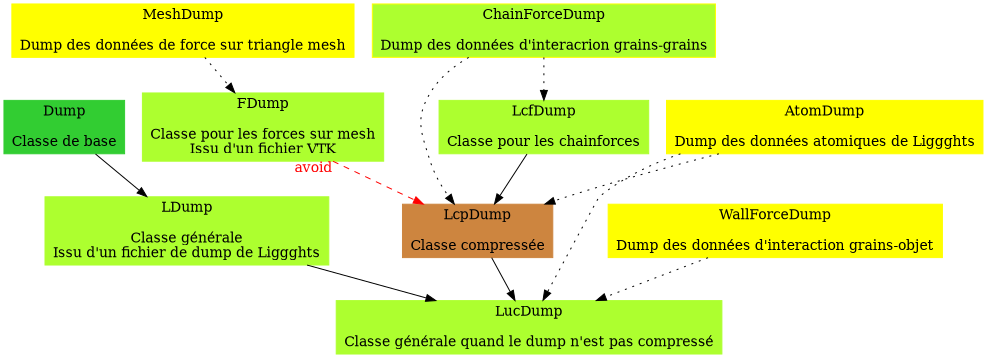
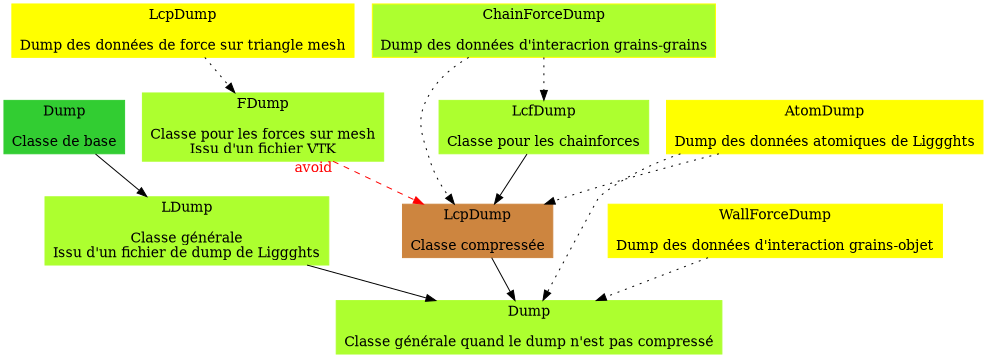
node "MeshDump Dump des données de force sur triangle mesh": label "MeshDump Dump des données de force sur triangle mesh" -> "LcpDump Dump des données de force sur triangle mesh"
node "LucDump Classe générale quand le dump n'est pas compressé": label "LucDump Classe générale quand le dump n'est pas compressé" -> "Dump Classe générale quand le dump n'est pas compressé"
